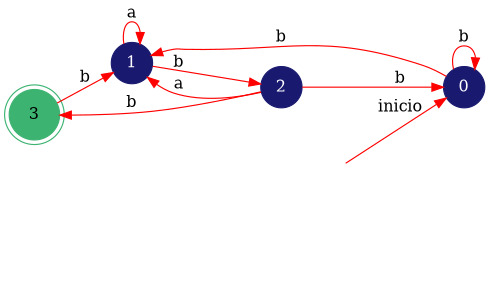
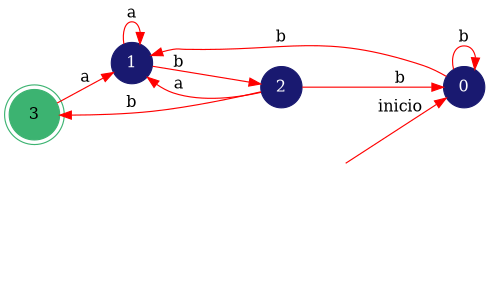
edge "3" -> "1": label "b" -> "a"
